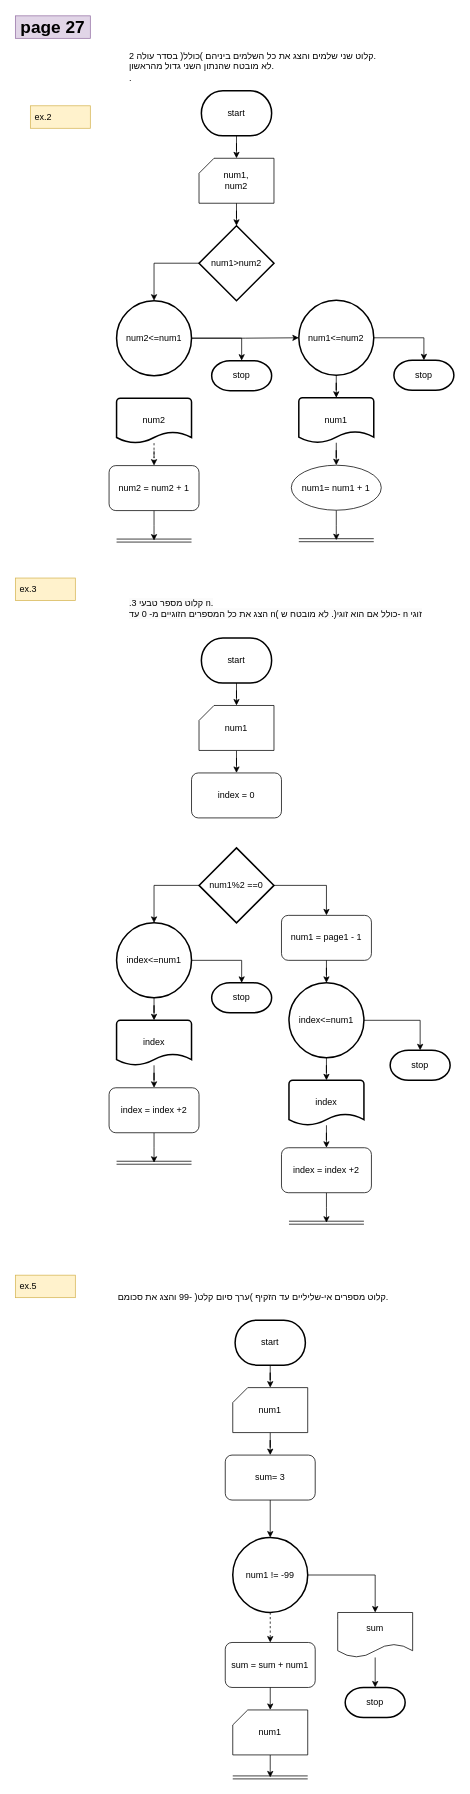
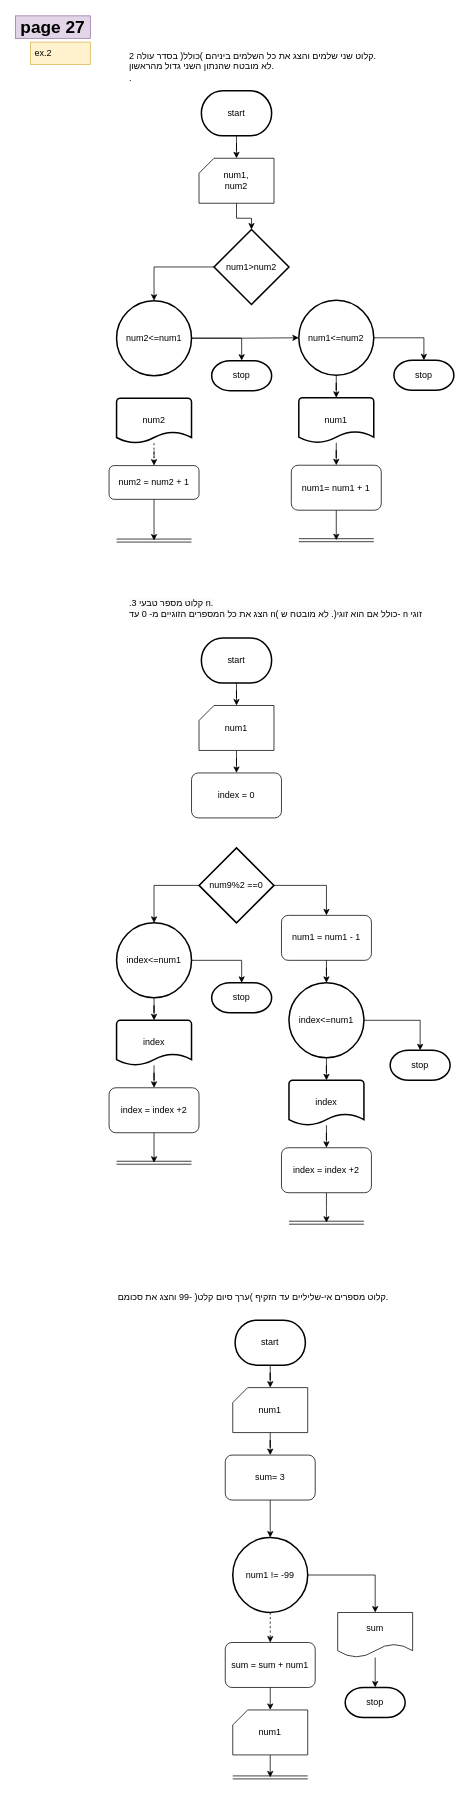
node "ex.2": moved (60, 117) -> (60, 53)
node "num1>num2": moved (237, 263) -> (252, 267)
node "num2 = num2 + 1": size 90x45 -> 90x34
node "num1= num1 + 1": shape ellipse -> rounded rectangle
node "ex.3": removed
node "num1%2 ==0": label "num1%2 ==0" -> "num9%2 ==0"
node "num1 = page1 - 1": label "num1 = page1 - 1" -> "num1 = num1 - 1"
node "ex.5": removed
